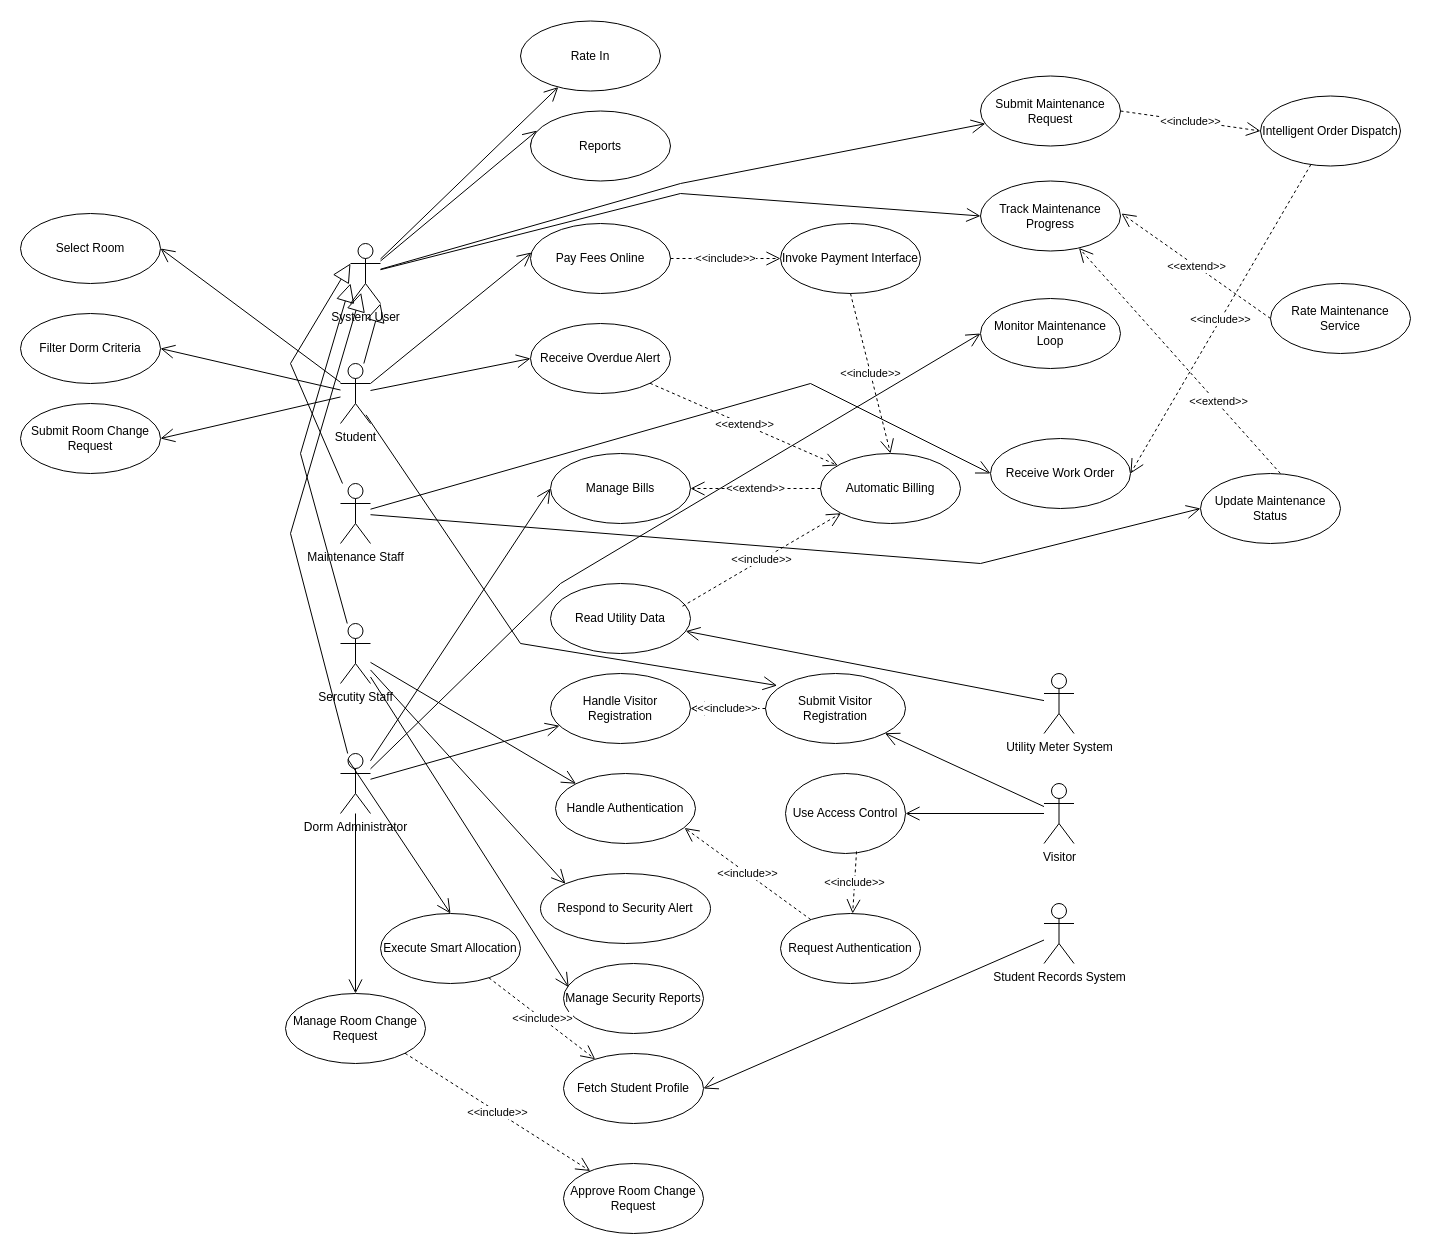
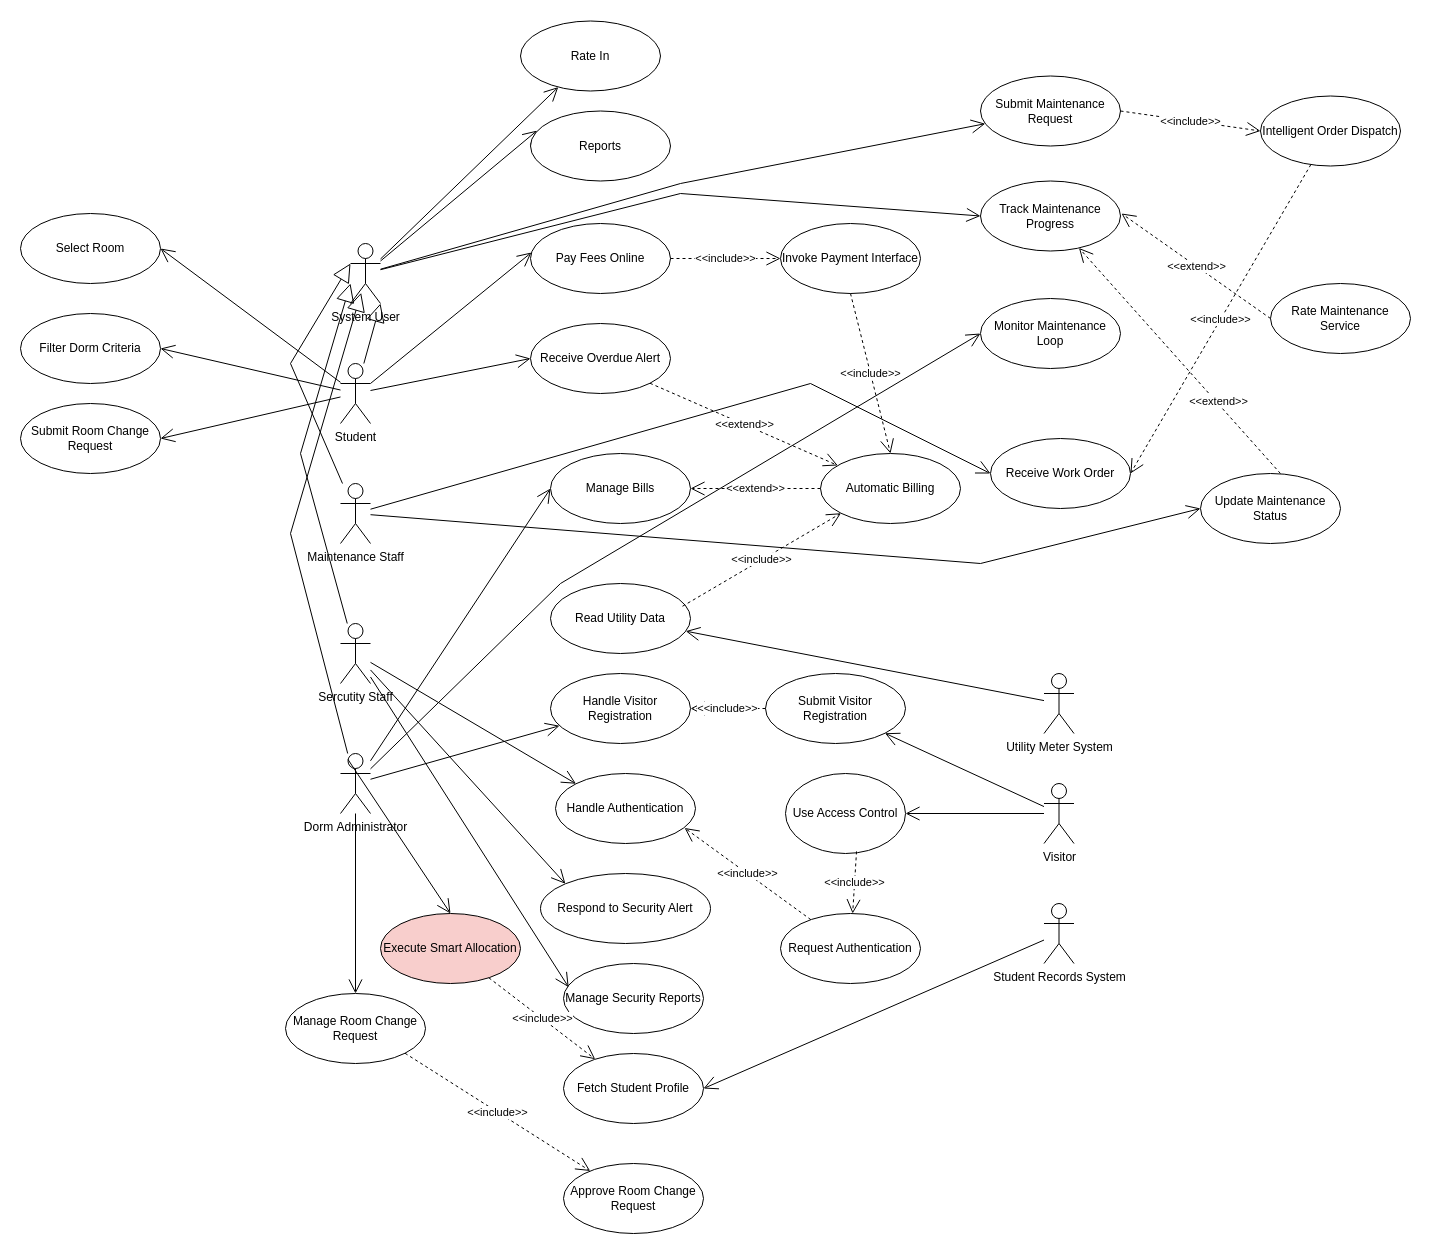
edge "Student" -> "Submit Visitor Registration": removed
node "Execute Smart Allocation": fillcolor #ffffff -> #f8cecc
